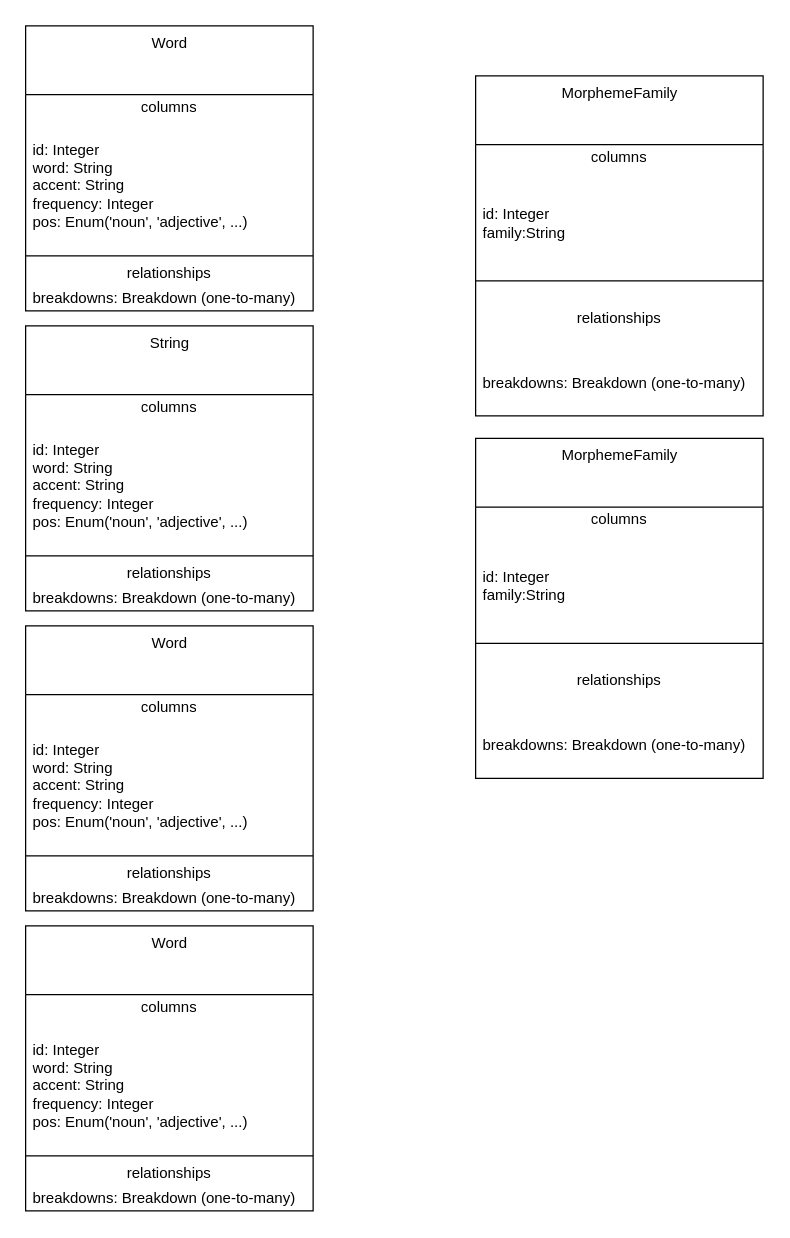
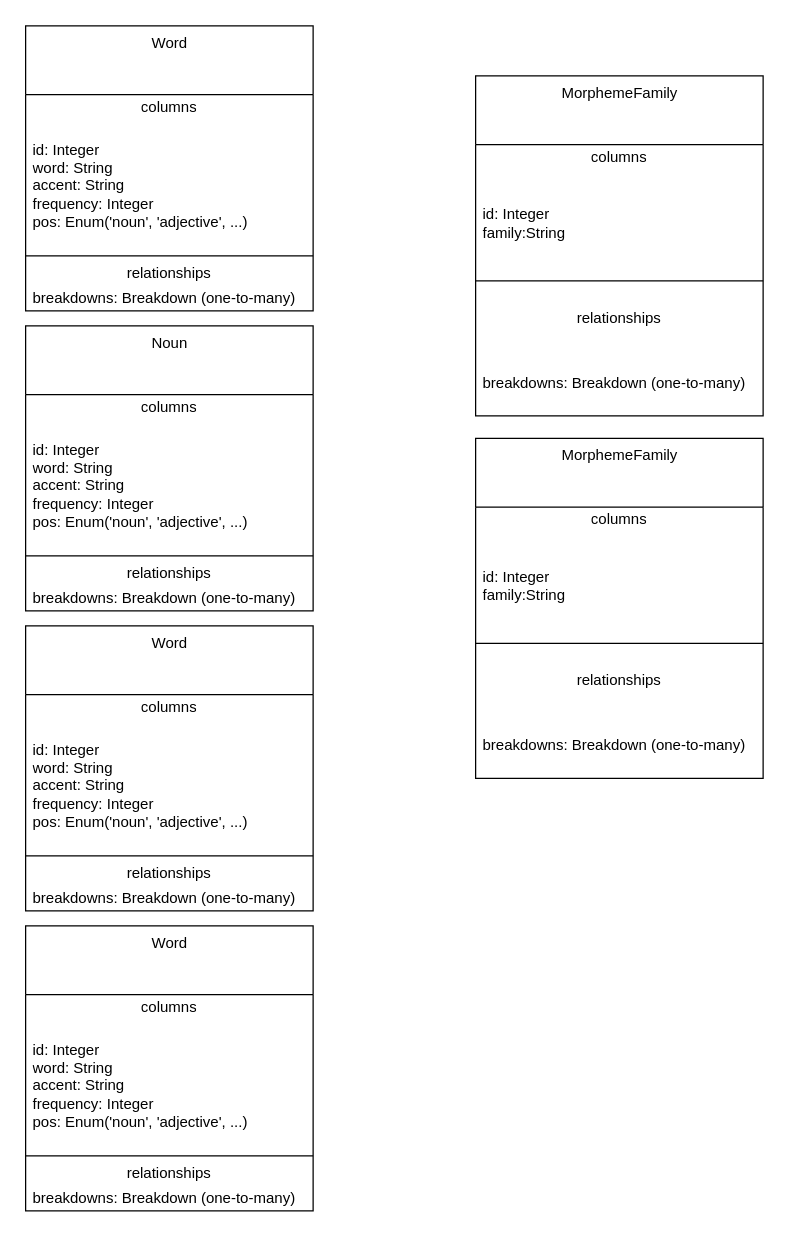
node "String": label "String" -> "Noun"
